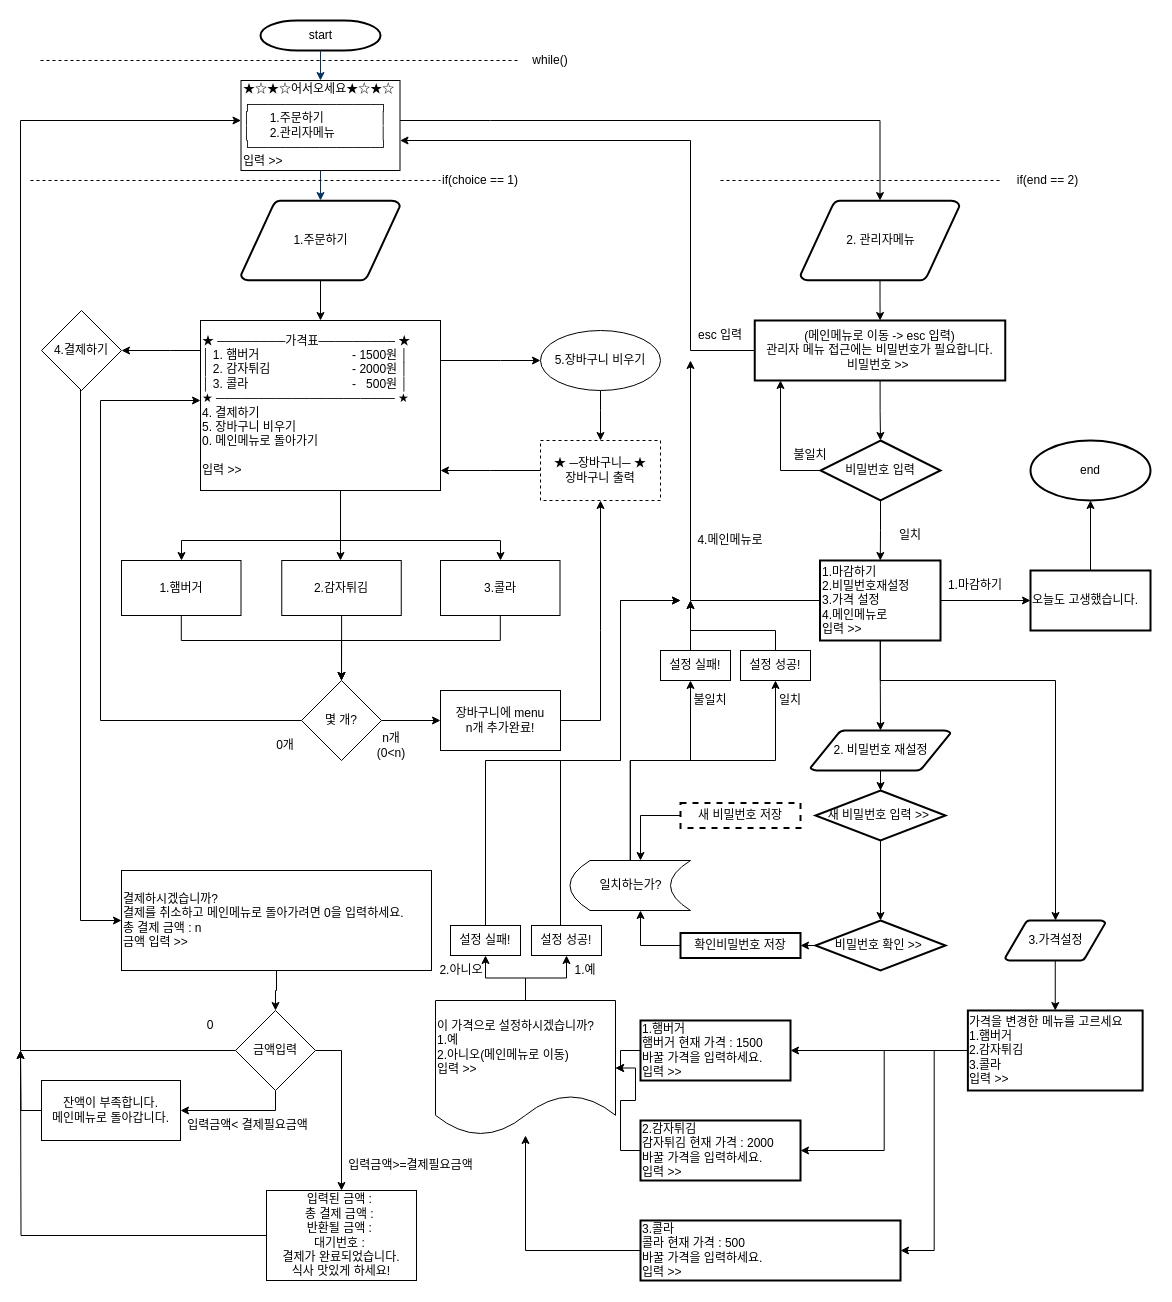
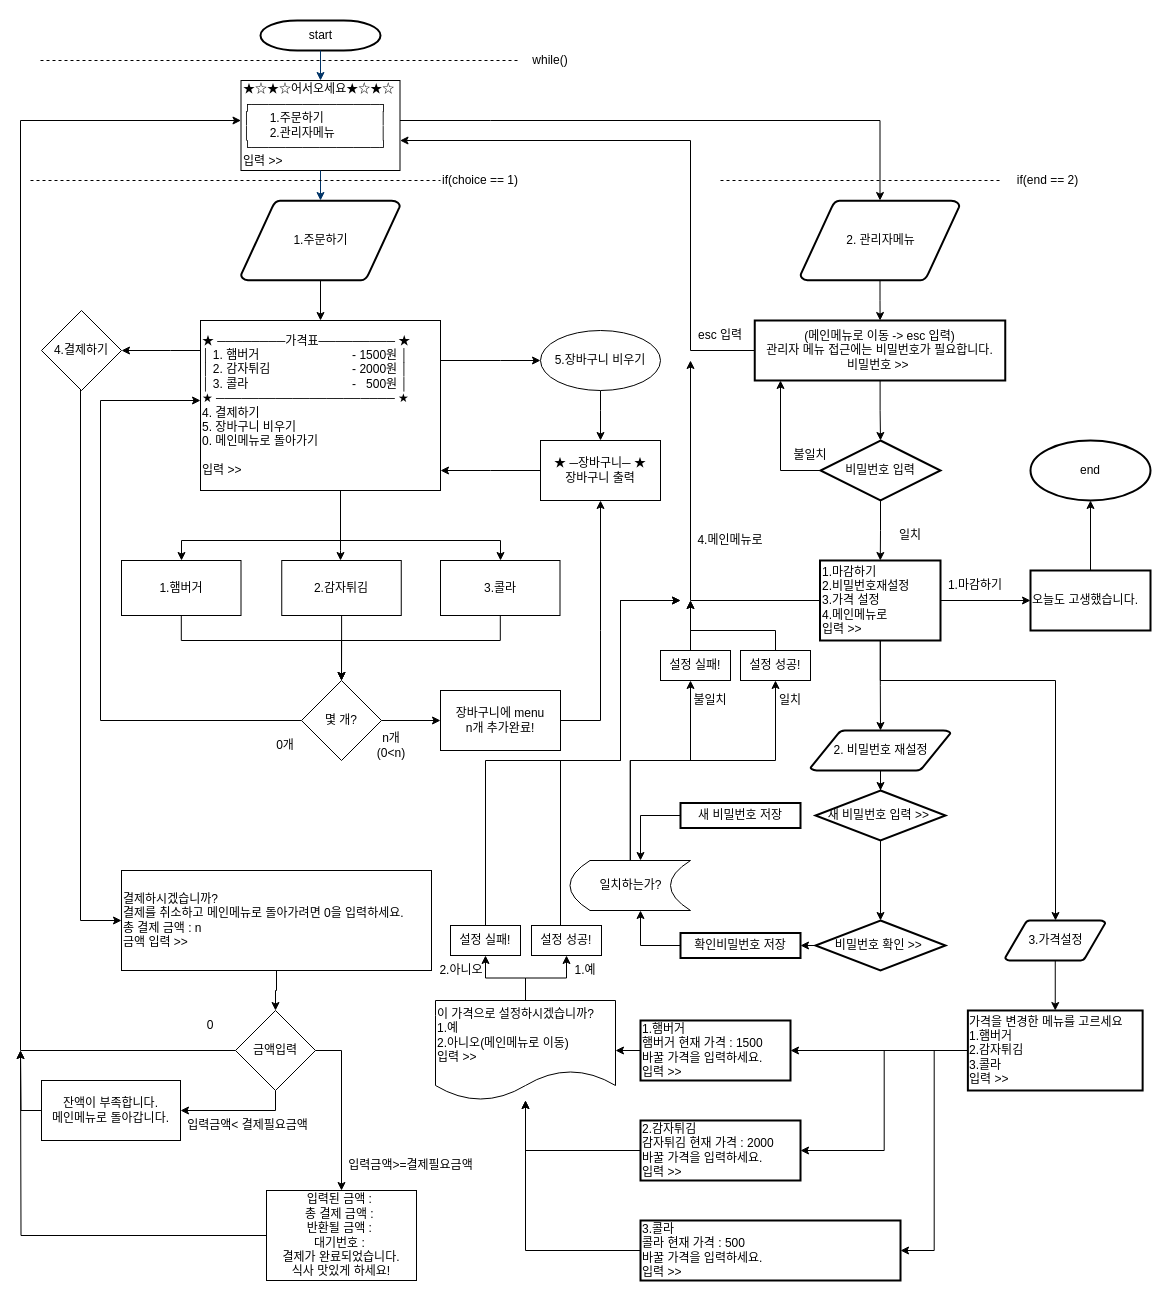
node "★ ─장바구니─ ★ 장바구니 출력": style dashed -> solid
node "새 비밀번호 저장": style dashed -> solid
node "이 가격으로 설정하시겠습니까? 1.예 2.아니오(메인메뉴로 이동) 입력 >>": size 180x135 -> 180x100
